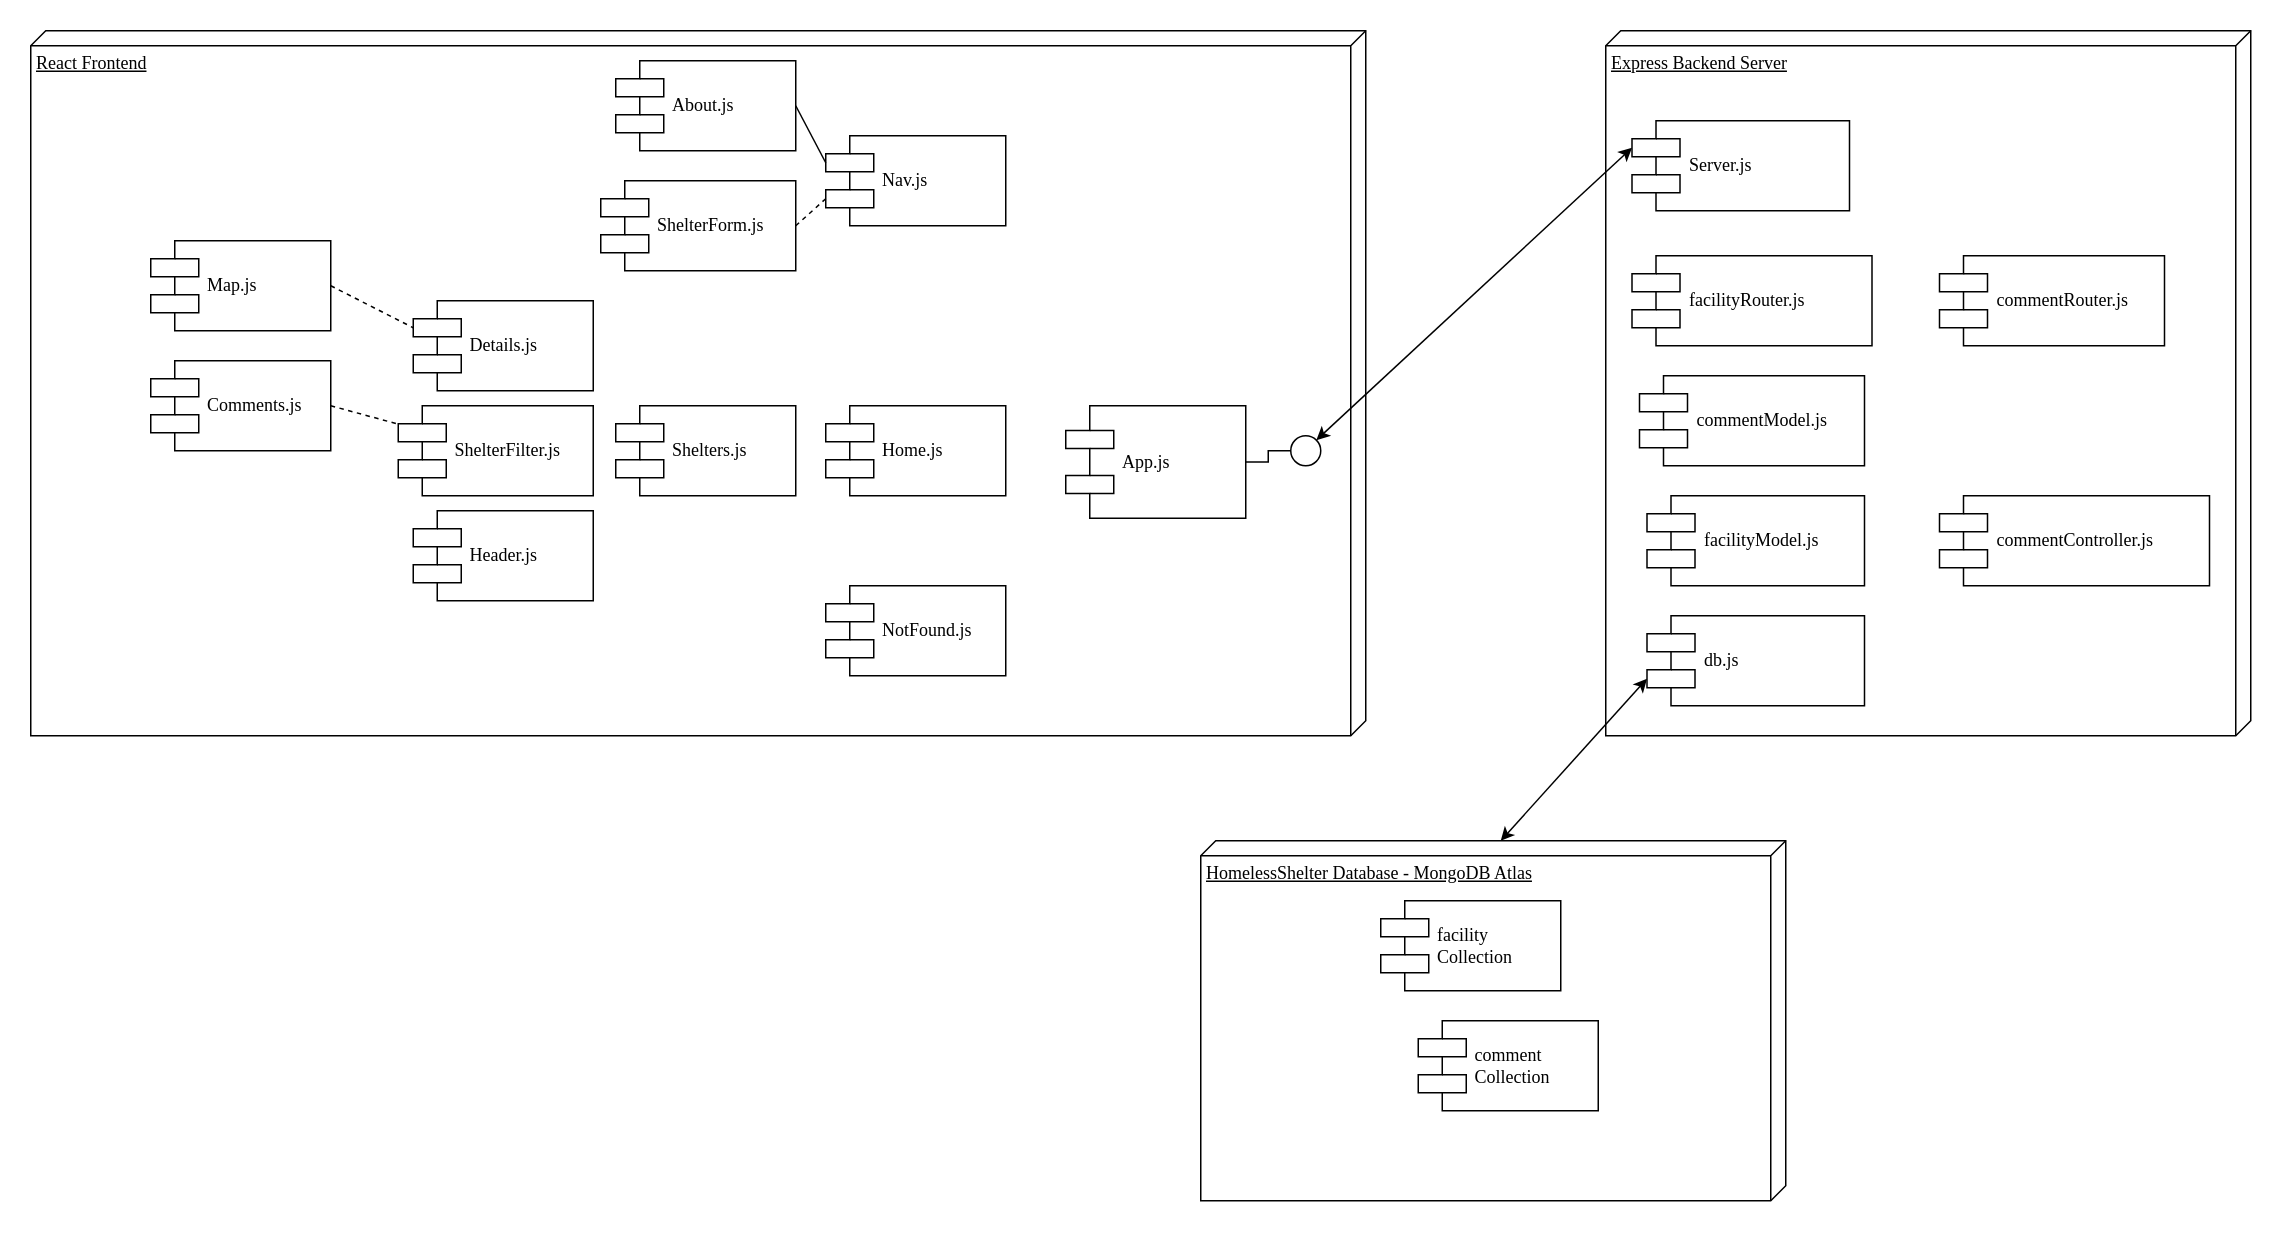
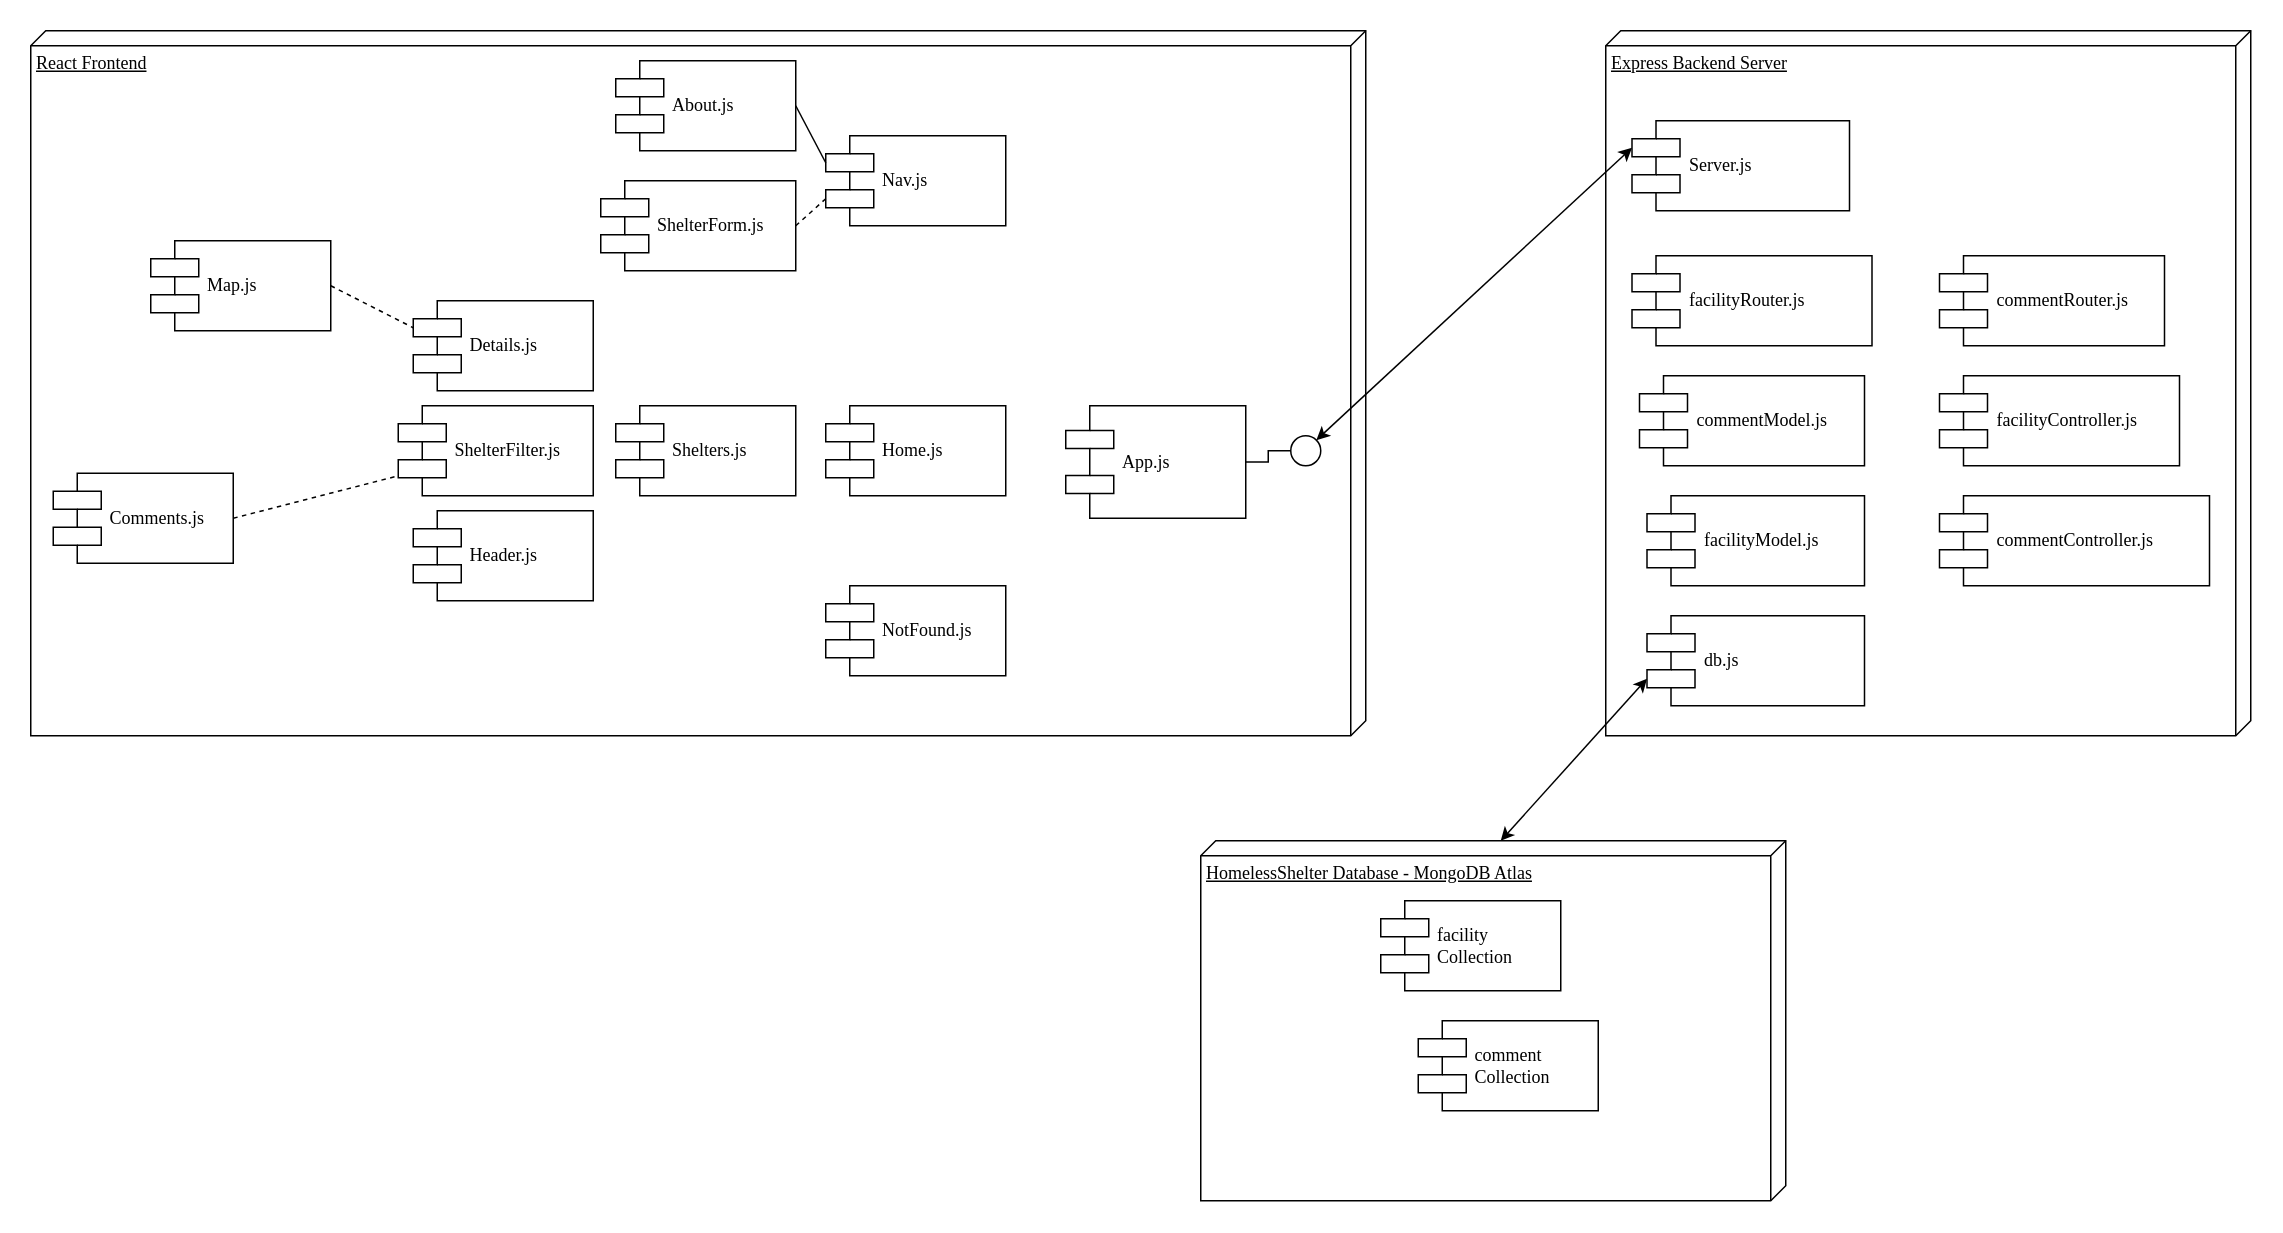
node "Comments.js": moved (241, 406) -> (143, 518)
node "facilityController.js": added
